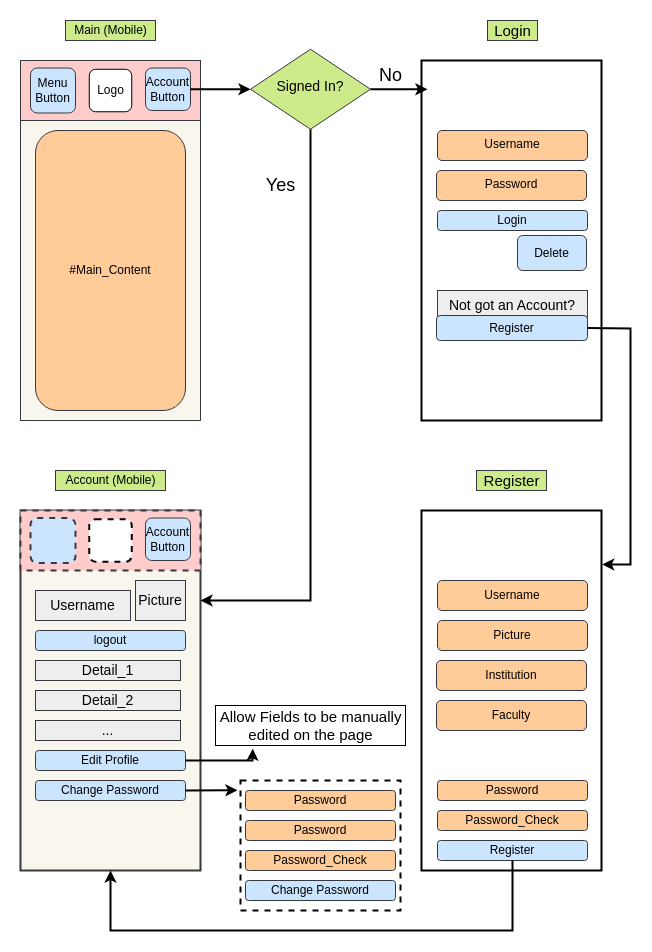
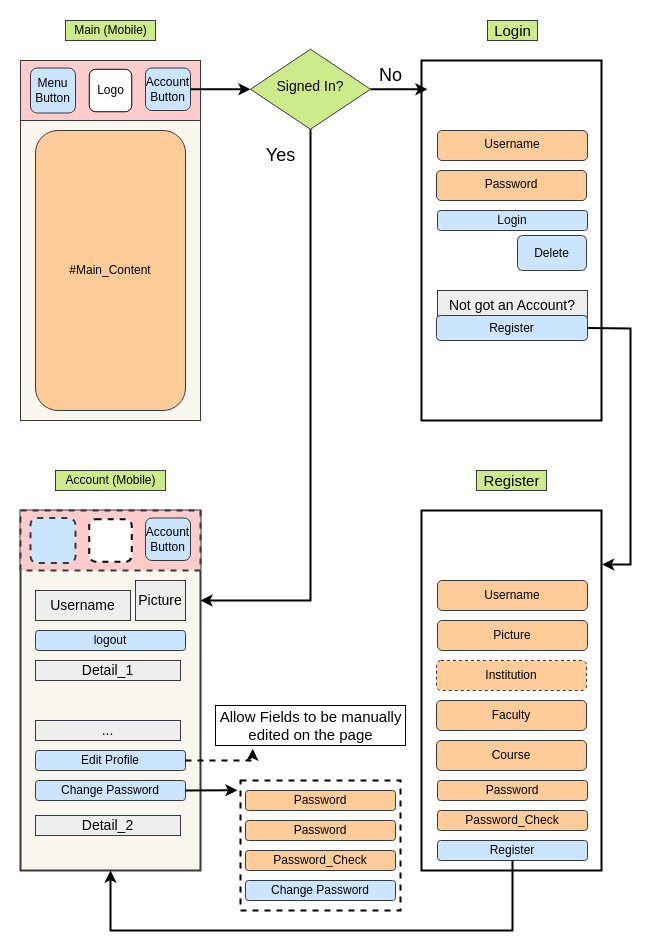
node "Yes": moved (281, 186) -> (281, 156)
node "Institution": style solid -> dashed
node "Detail_2": moved (108, 701) -> (108, 826)
node "Course": added
edge "Edit Profile" -> "Allow Fields to be manually edited on the page": style solid -> dashed
